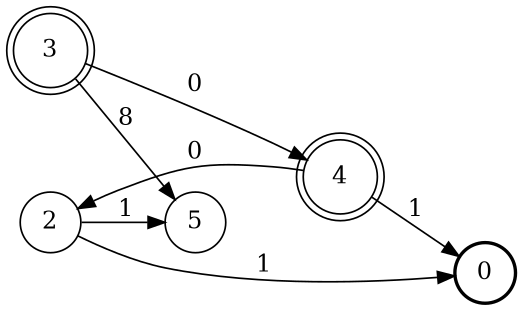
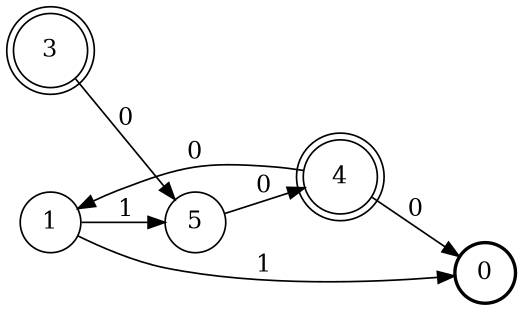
edge "3" -> "4": now "5" -> "4"
edge "3" -> "5": label "8" -> "0"
edge "4" -> "0": label "1" -> "0"
node "2": label "2" -> "1"
